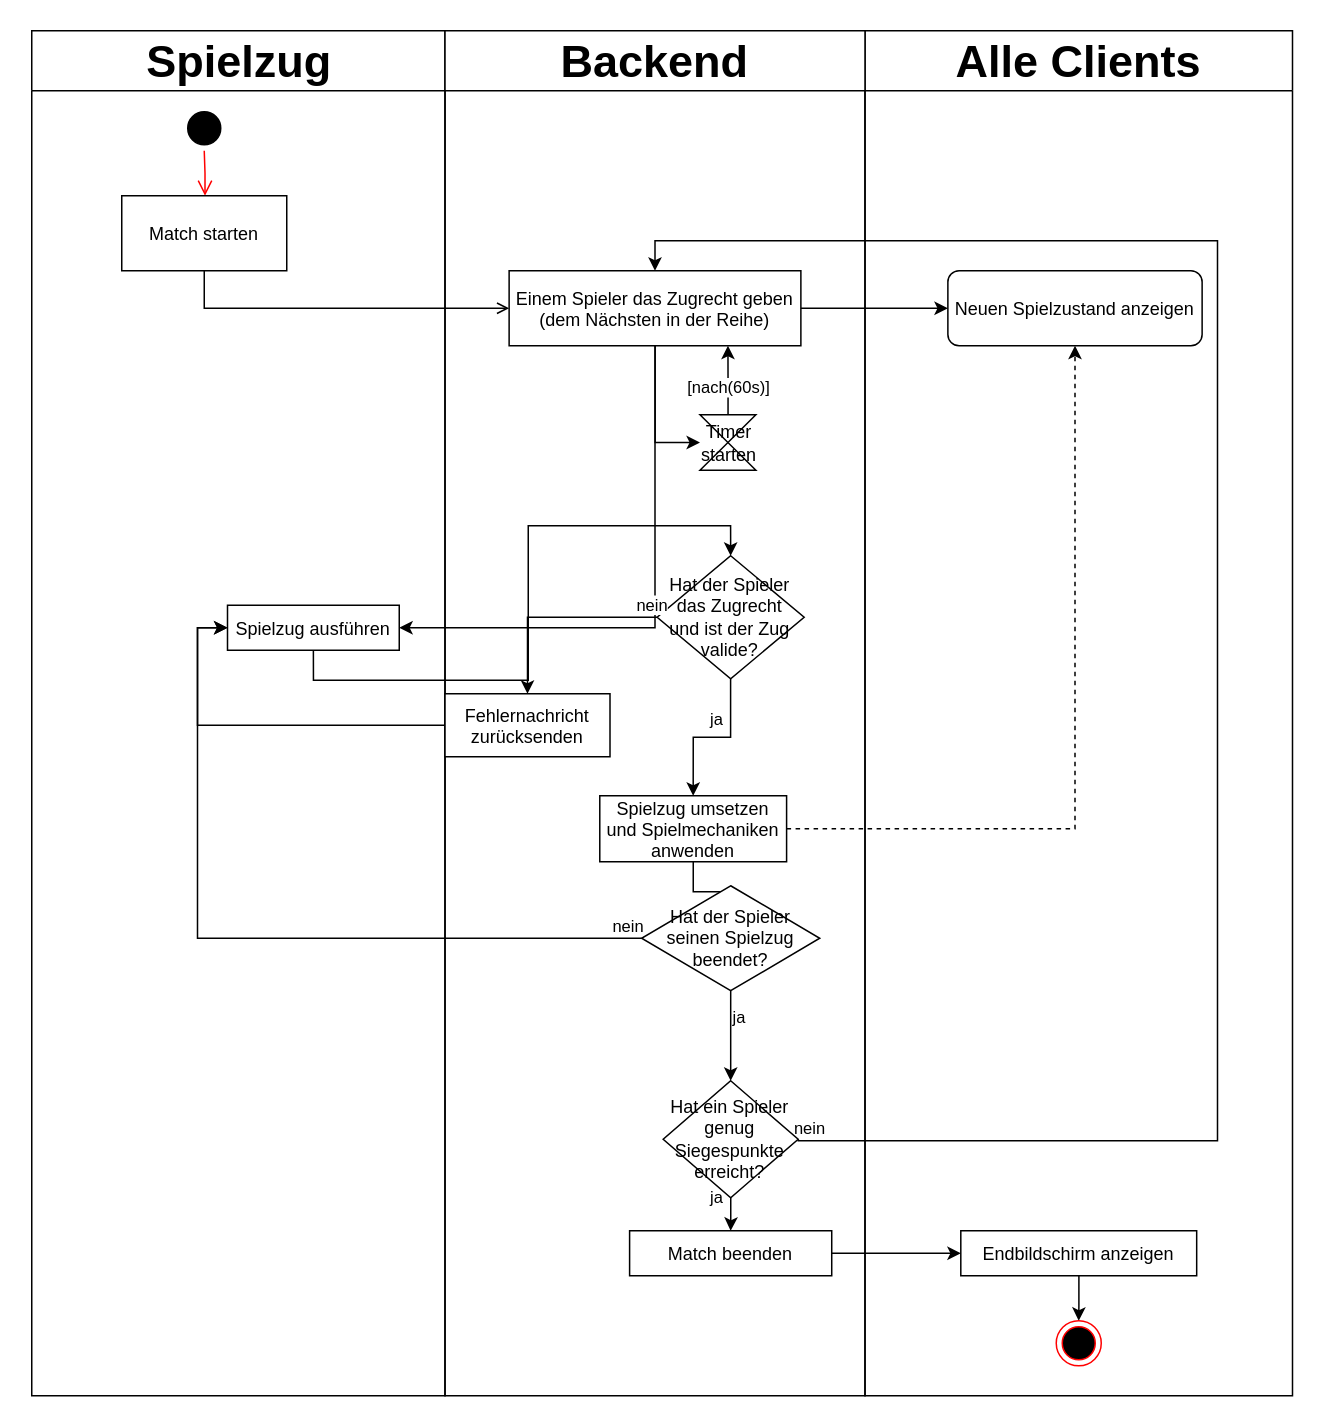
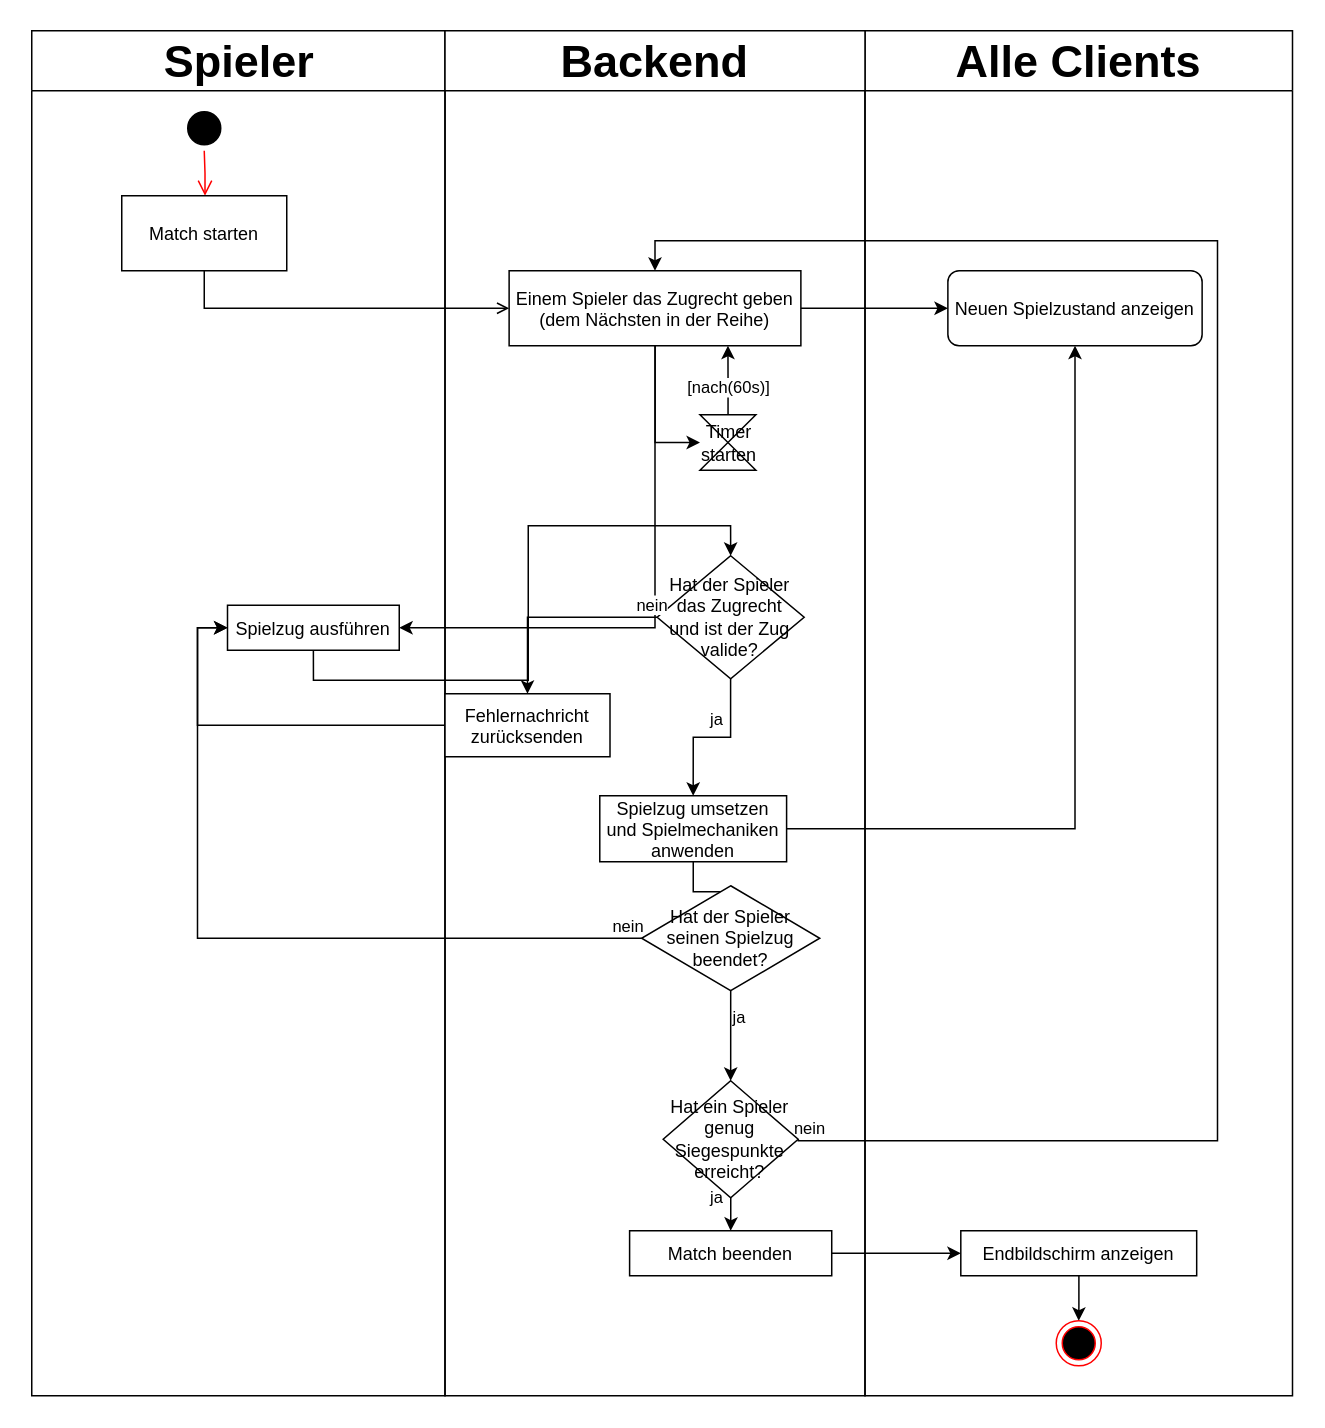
node "Spielzug": label "Spielzug" -> "Spieler"
edge "Spielzug umsetzen und Spielmechaniken anwenden" -> "Neuen Spielzustand anzeigen": style dashed -> solid
